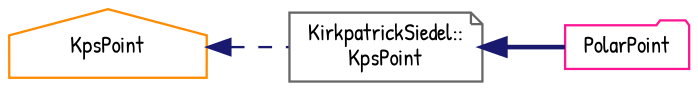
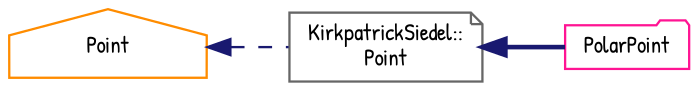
node "KpsPoint": label "KpsPoint" -> "Point"
node "KirkpatrickSiedel:: KpsPoint": label "KirkpatrickSiedel:: KpsPoint" -> "KirkpatrickSiedel:: Point"
